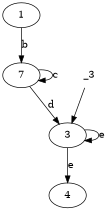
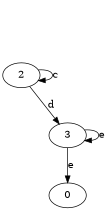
node "1": removed
node "7": label "7" -> "2"
node "_3": removed
node "4": label "4" -> "0"
